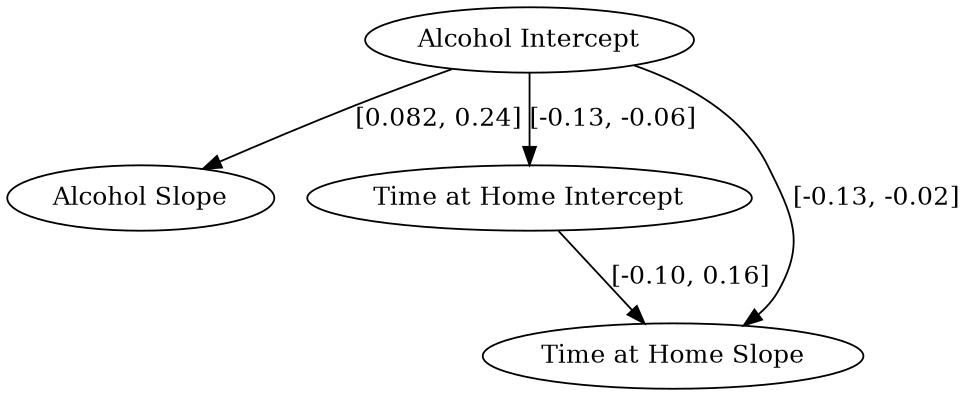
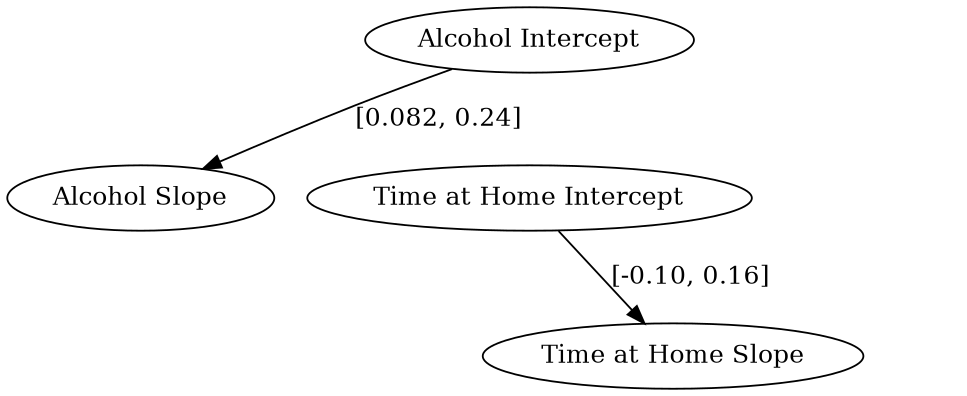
edge "Alcohol Intercept" -> "Time at Home Intercept": removed, label "[-0.13, -0.06]"
edge "Alcohol Intercept" -> "Time at Home Slope": removed, label "[-0.13, -0.02]"
